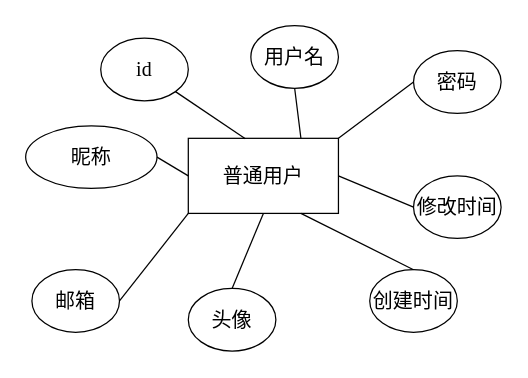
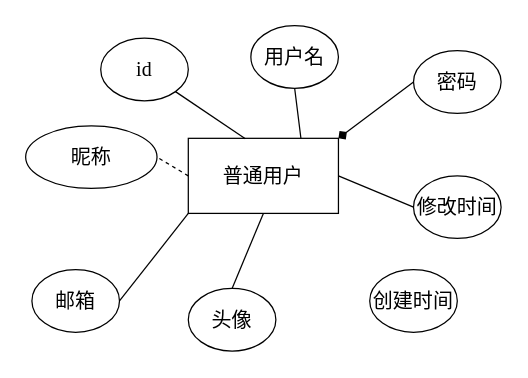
edge "密码" -- "普通用户": arrowhead none -> diamond
edge "昵称" -- "普通用户": style solid -> dashed
edge "普通用户" -- "创建时间": removed
